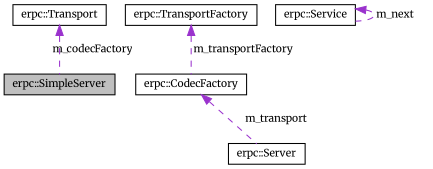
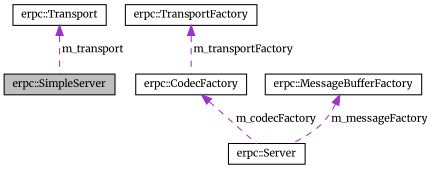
node "erpc::Service": removed
edge "erpc::SimpleServer" -> "erpc::Transport": label " m_codecFactory" -> " m_transport"
node "erpc::MessageBufferFactory": added
edge "erpc::Server" -> "erpc::CodecFactory": label " m_transport" -> " m_codecFactory"
